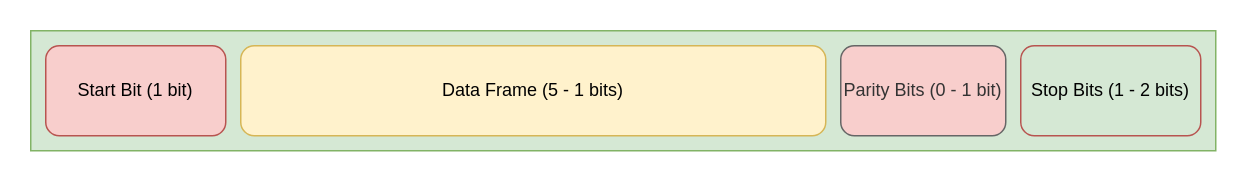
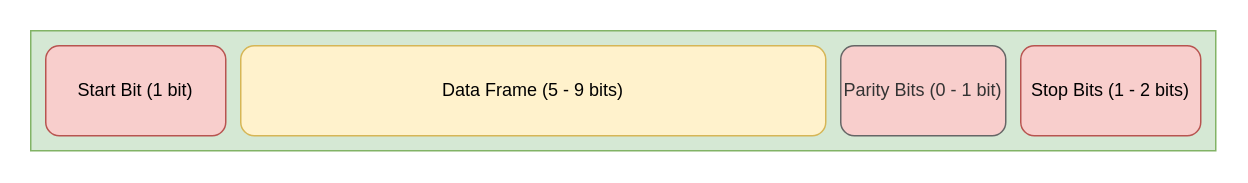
node "Data Frame (5 - 1 bits)": label "Data Frame (5 - 1 bits)" -> "Data Frame (5 - 9 bits)"
node "Stop Bits (1 - 2 bits)": fillcolor #d5e8d4 -> #f8cecc
